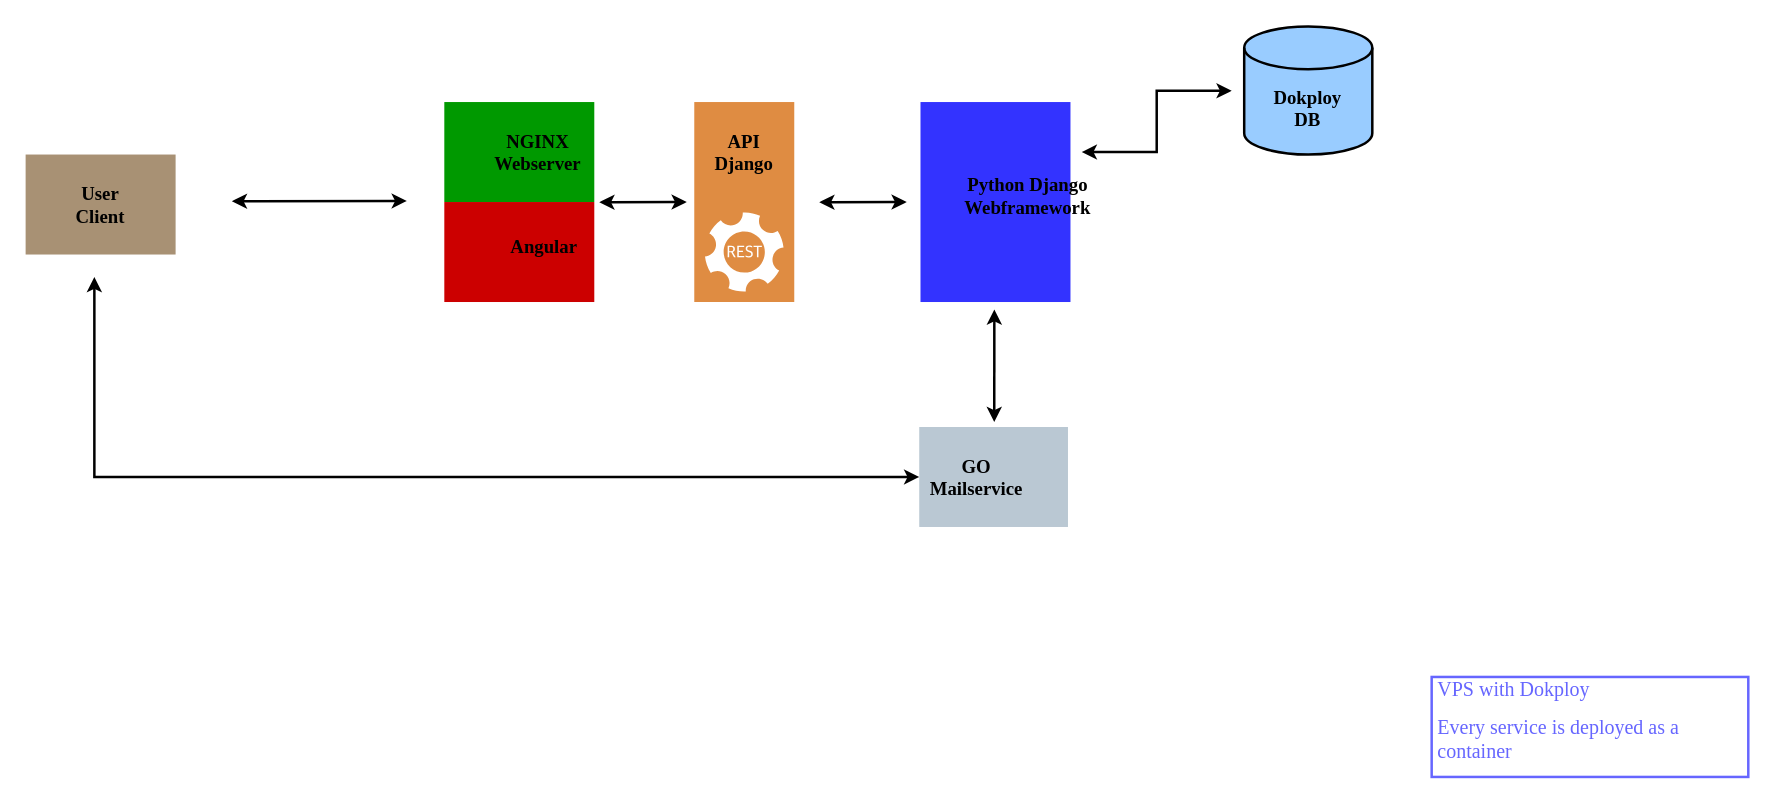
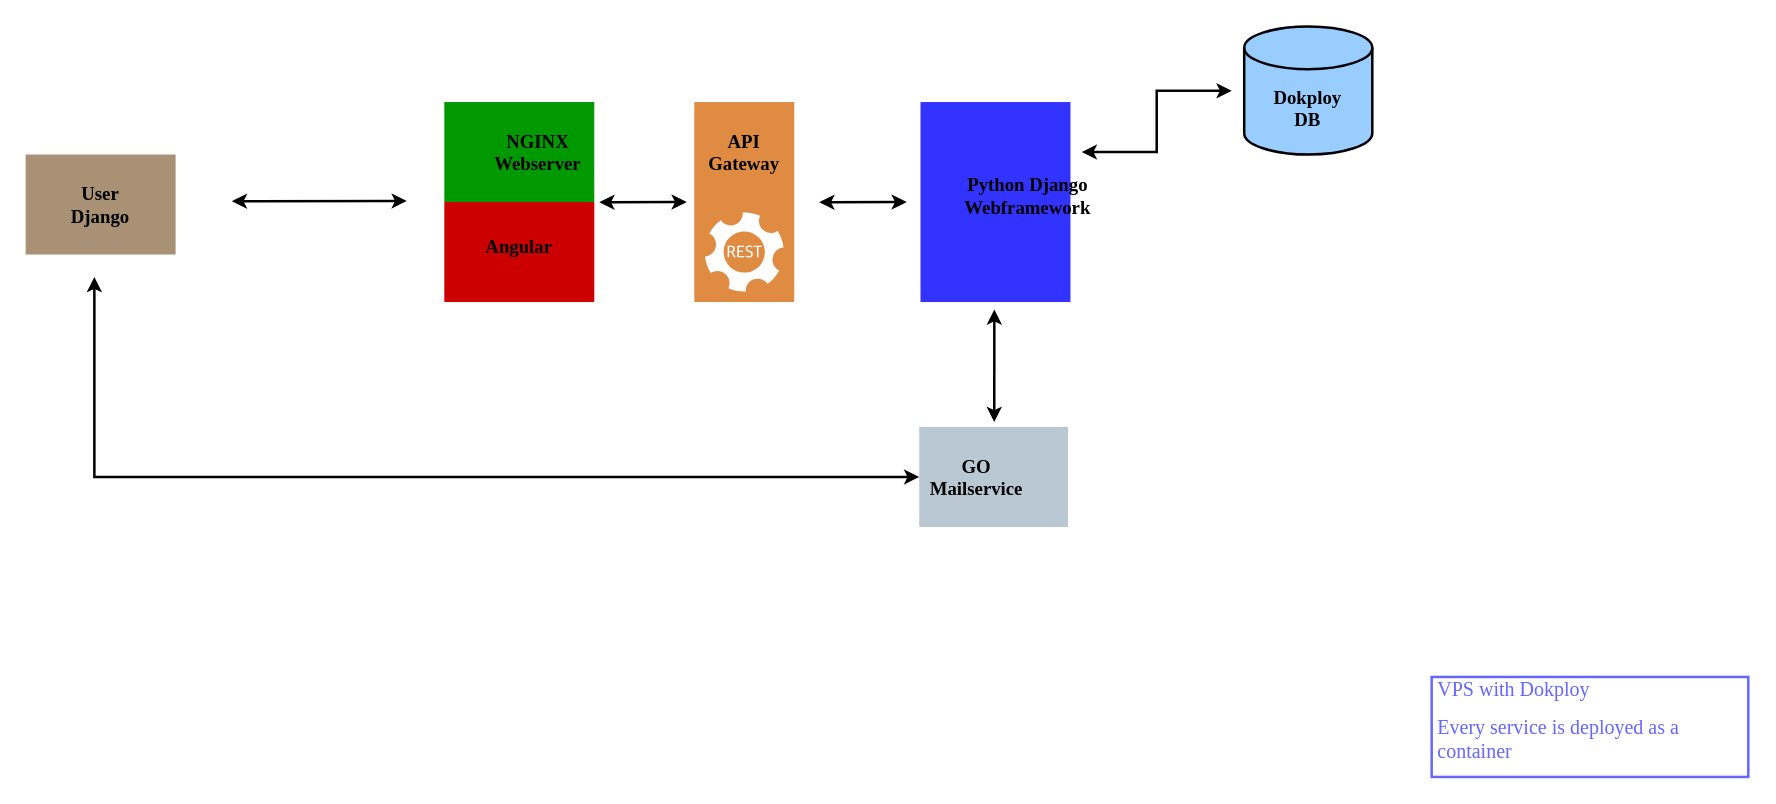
node "API Django": label "API Django" -> "API Gateway"
node "User Client": label "User Client" -> "User Django"
node "Angular": moved (544, 246) -> (519, 246)
